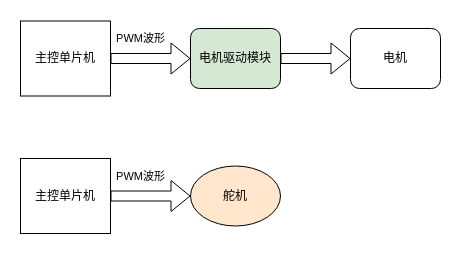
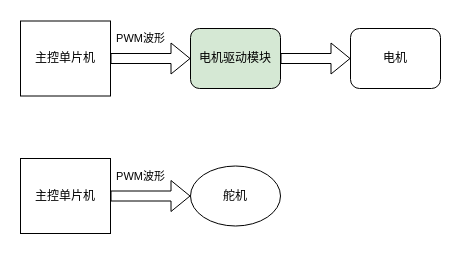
node "舵机": fillcolor #ffe6cc -> #ffffff
